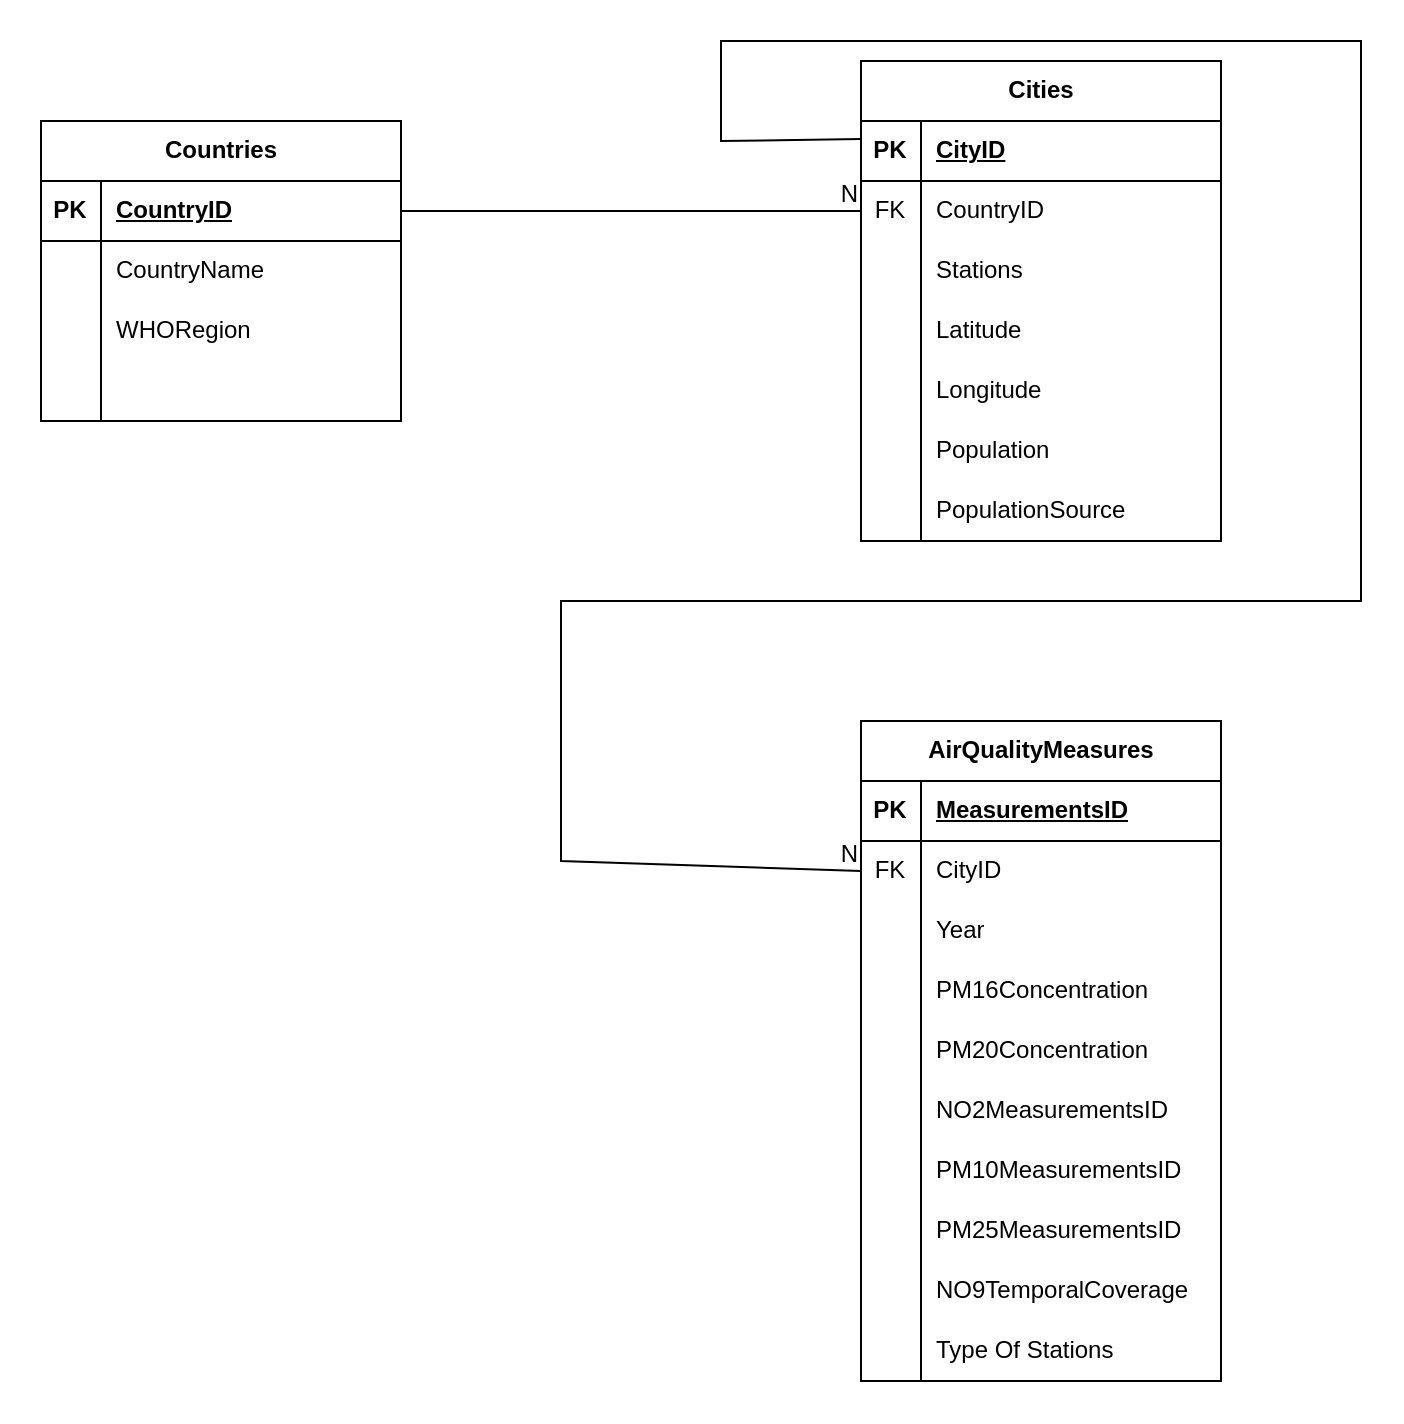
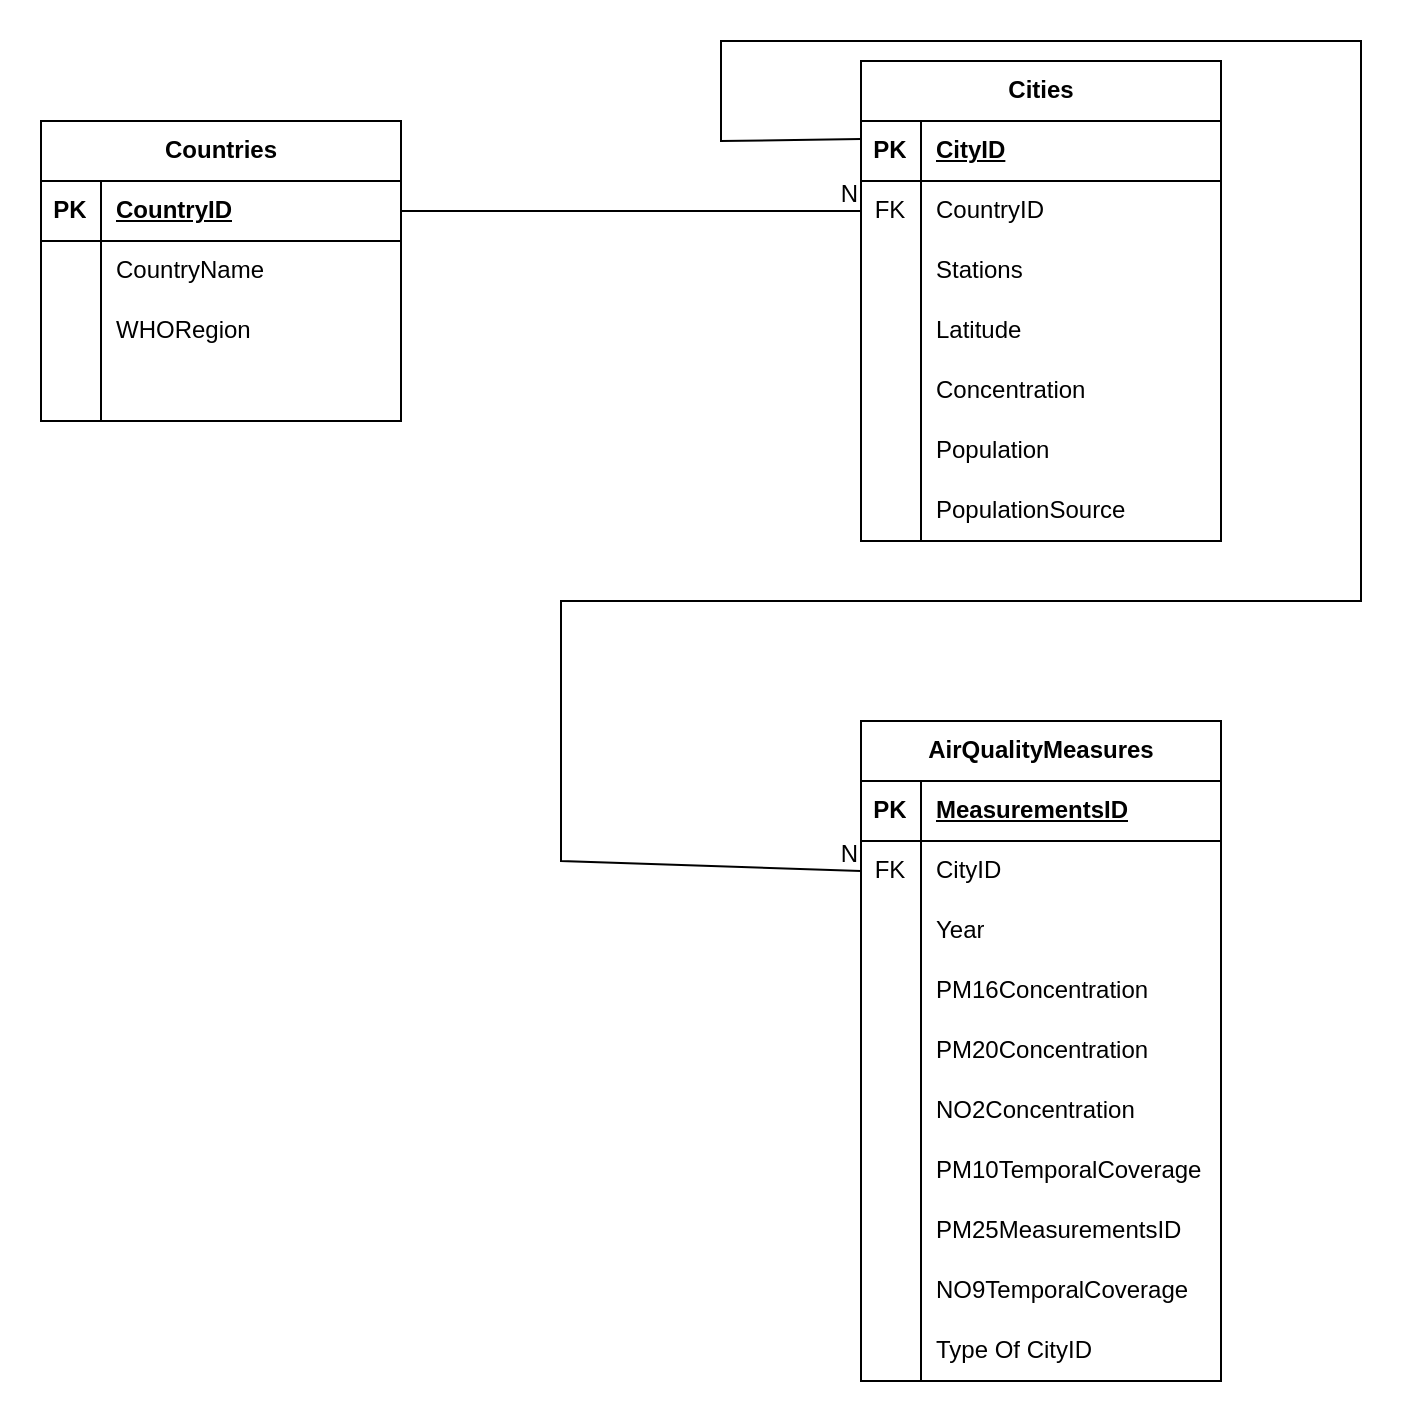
node "Longitude": label "Longitude" -> "Concentration"
node "NO2MeasurementsID": label "NO2MeasurementsID" -> "NO2Concentration"
node "PM10MeasurementsID": label "PM10MeasurementsID" -> "PM10TemporalCoverage"
node "Type Of Stations": label "Type Of Stations" -> "Type Of CityID"
